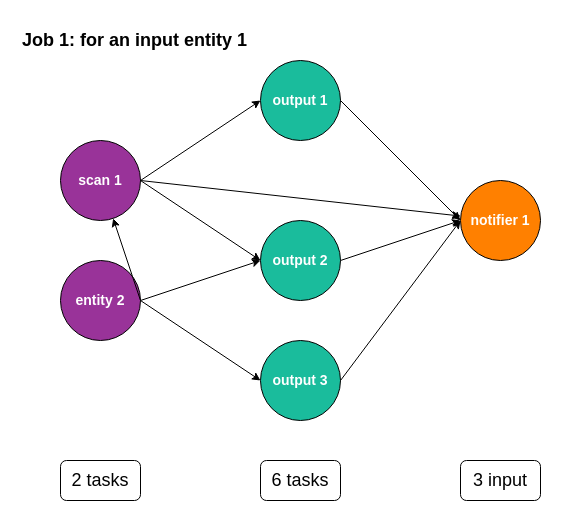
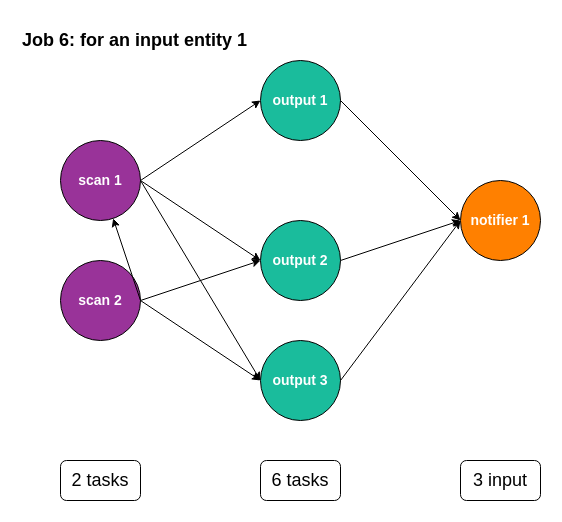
node "Job 1: for an input entity 1": label "Job 1: for an input entity 1" -> "Job 6: for an input entity 1"
edge "scan 1" -> "notifier 1": now "scan 1" -> "output 3"
node "entity 2": label "entity 2" -> "scan 2"
